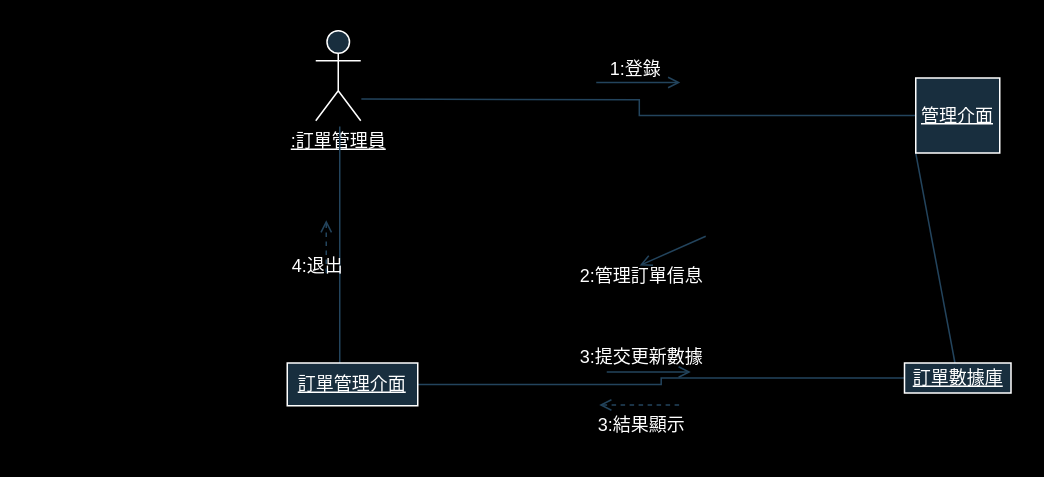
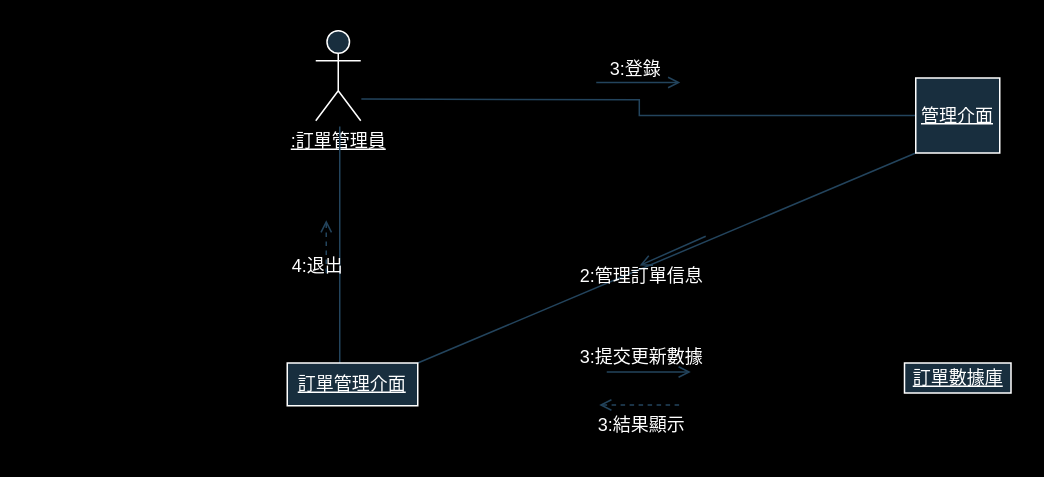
node "1:登錄": label "1:登錄" -> "3:登錄"
edge "管理介面" -- "訂單數據庫": now "管理介面" -- "訂單管理介面"
edge "訂單數據庫" -- "訂單管理介面": removed
